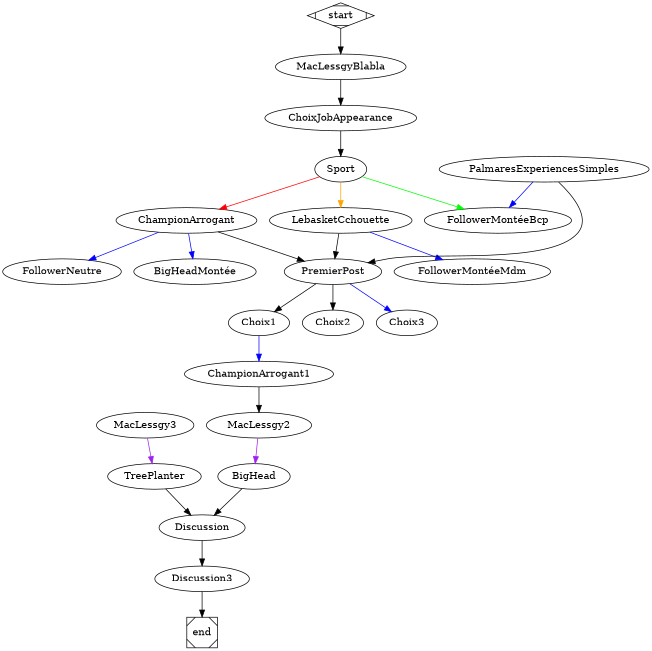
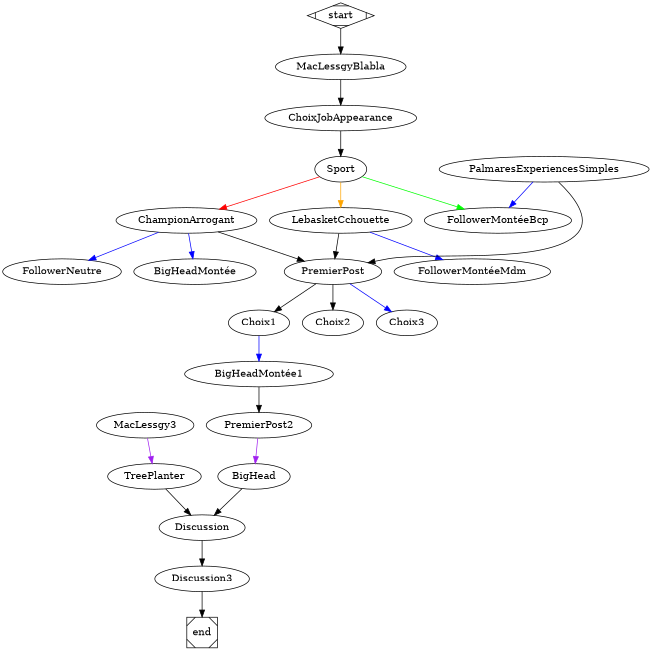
node "ChampionArrogant1": label "ChampionArrogant1" -> "BigHeadMontée1"
node "MacLessgy2": label "MacLessgy2" -> "PremierPost2"
